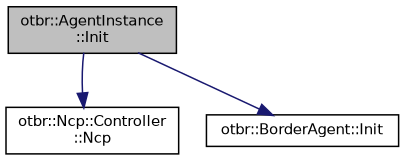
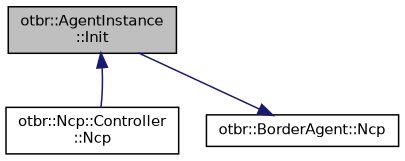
edge "otbr::AgentInstance ::Init" -> "otbr::Ncp::Controller ::Ncp": reversed
node "otbr::BorderAgent::Init": label "otbr::BorderAgent::Init" -> "otbr::BorderAgent::Ncp"
